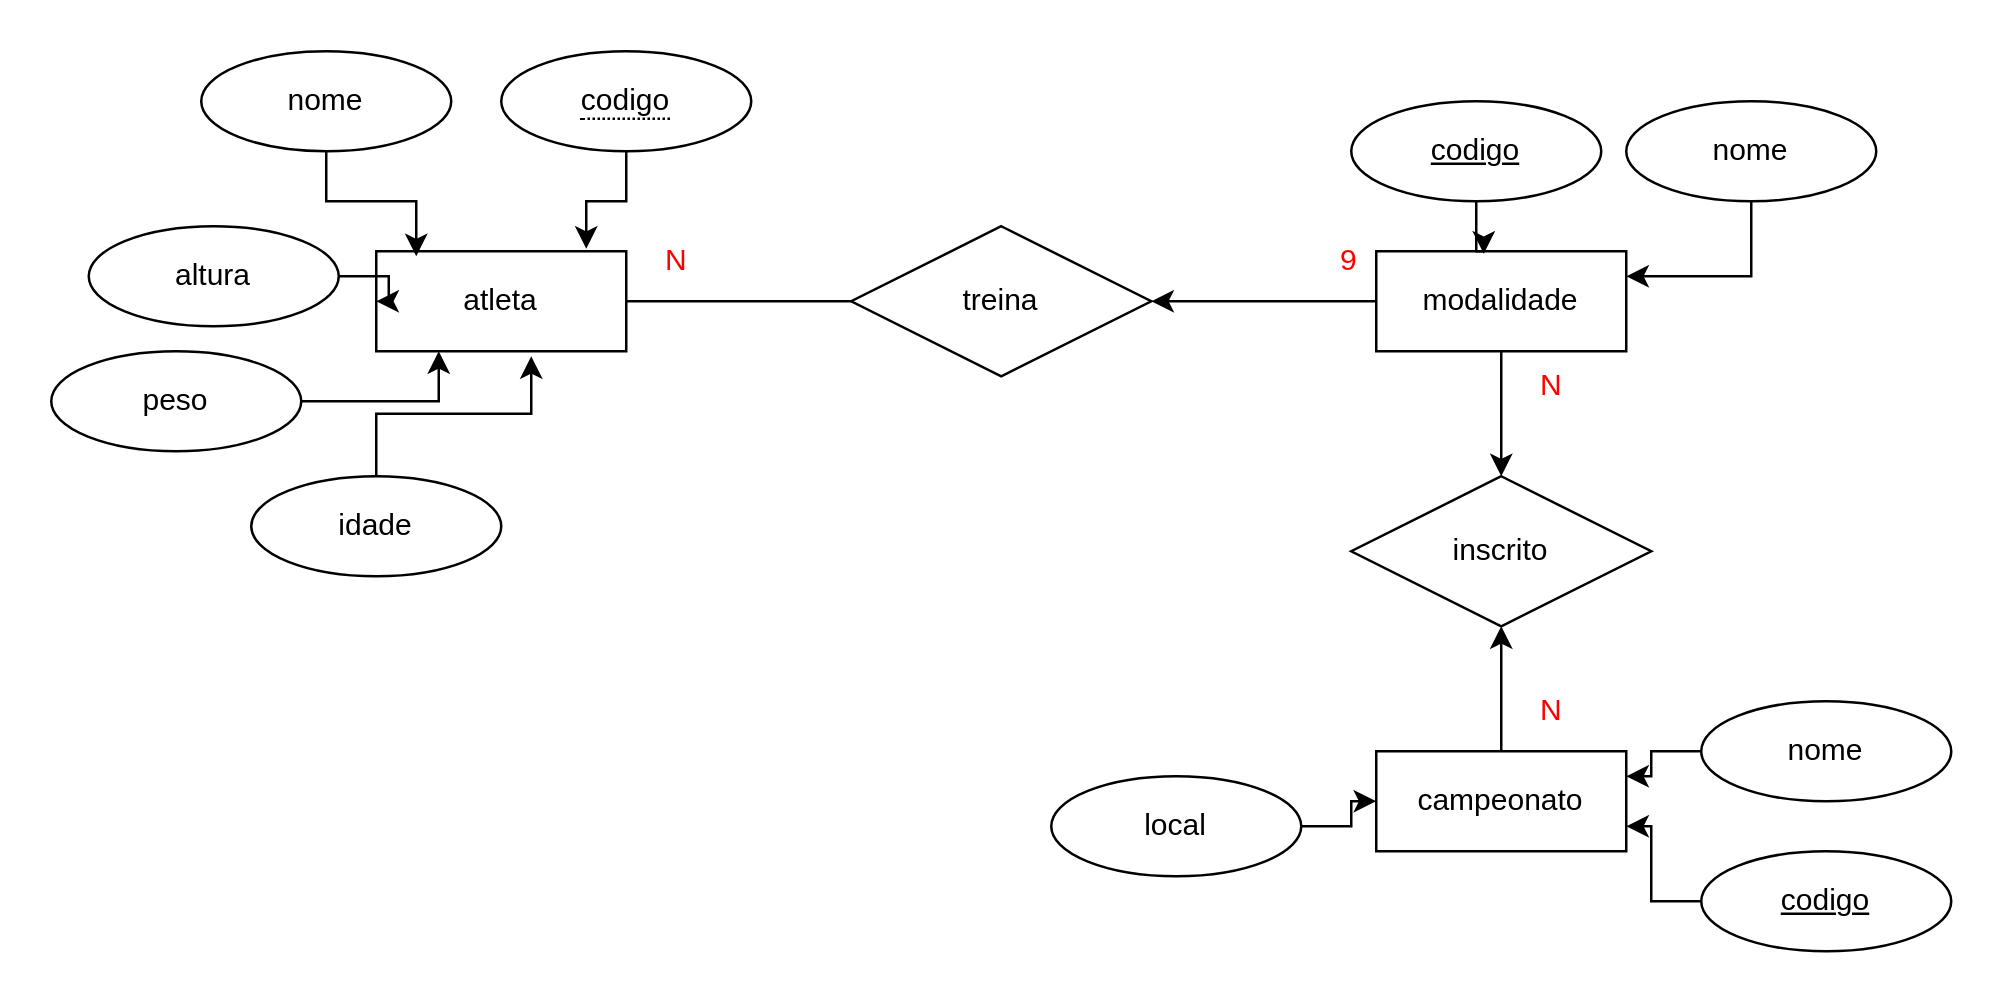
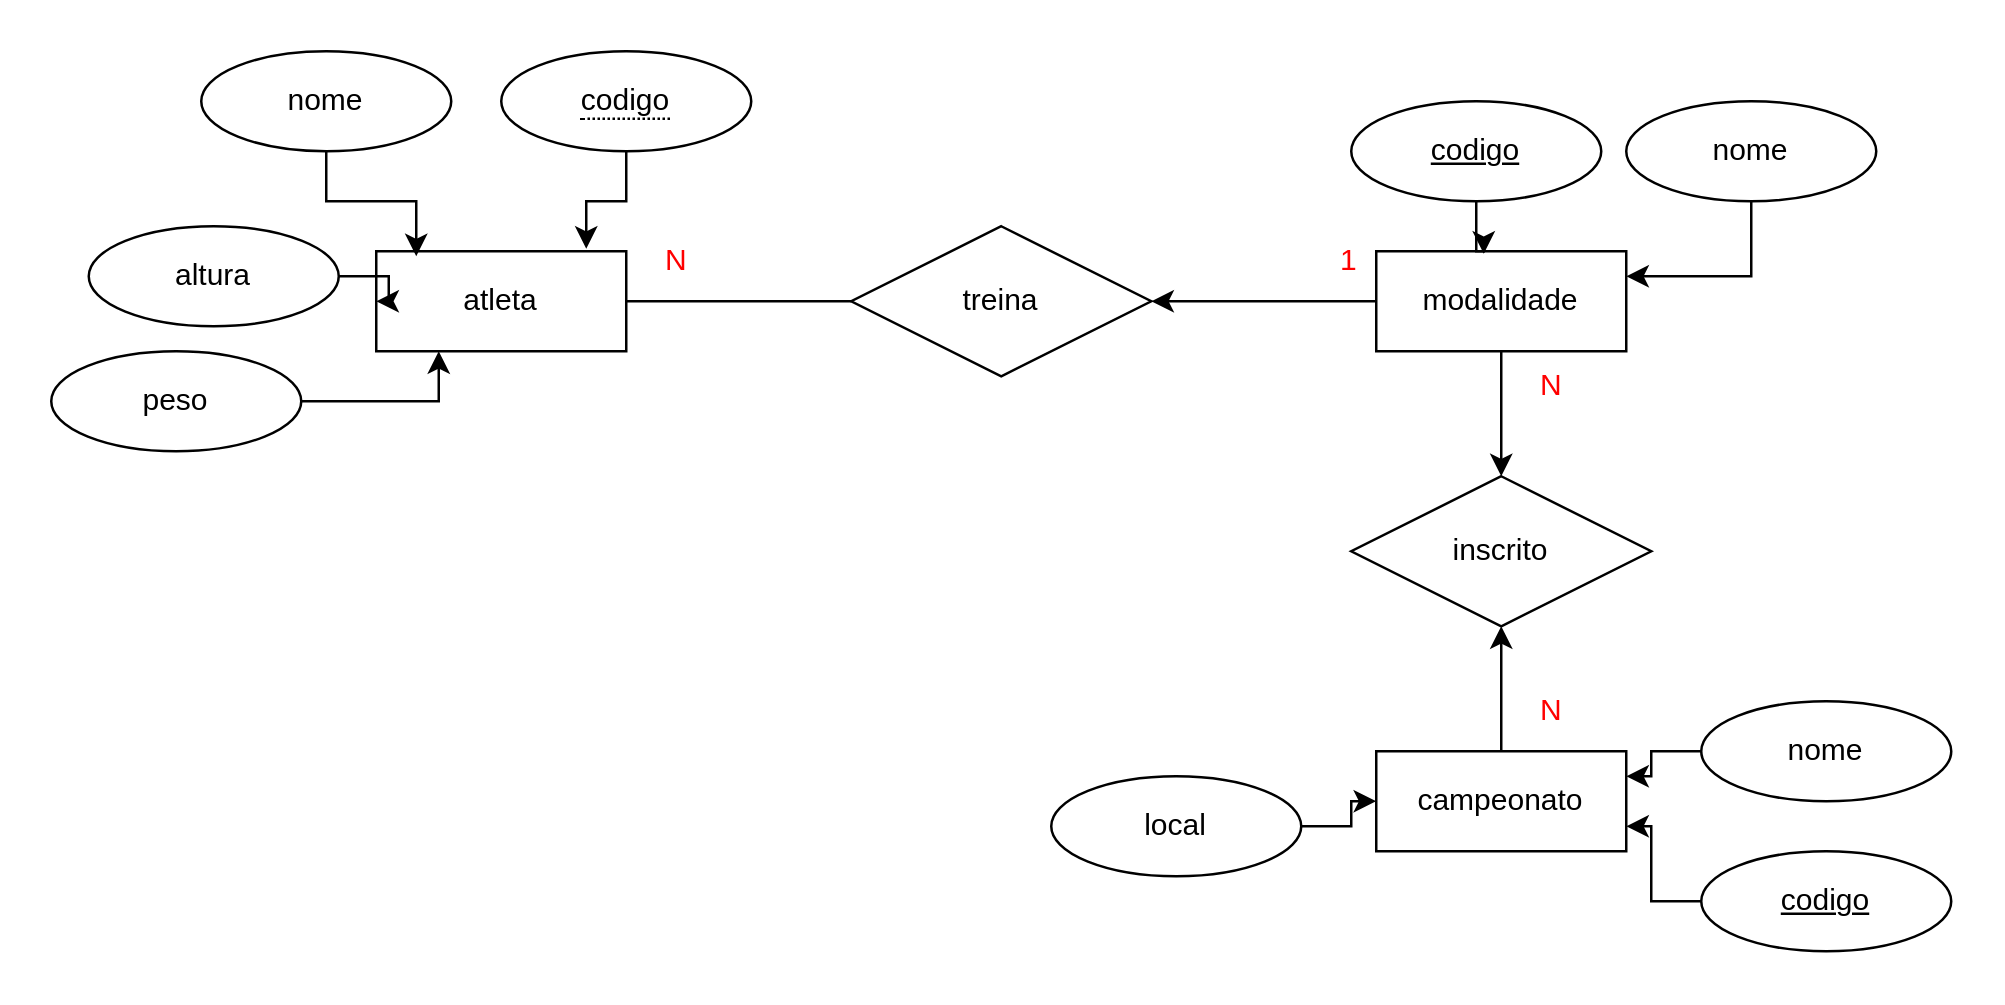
node "9": label "9" -> "1"
edge "idade" -> "atleta": removed
node "idade": removed
